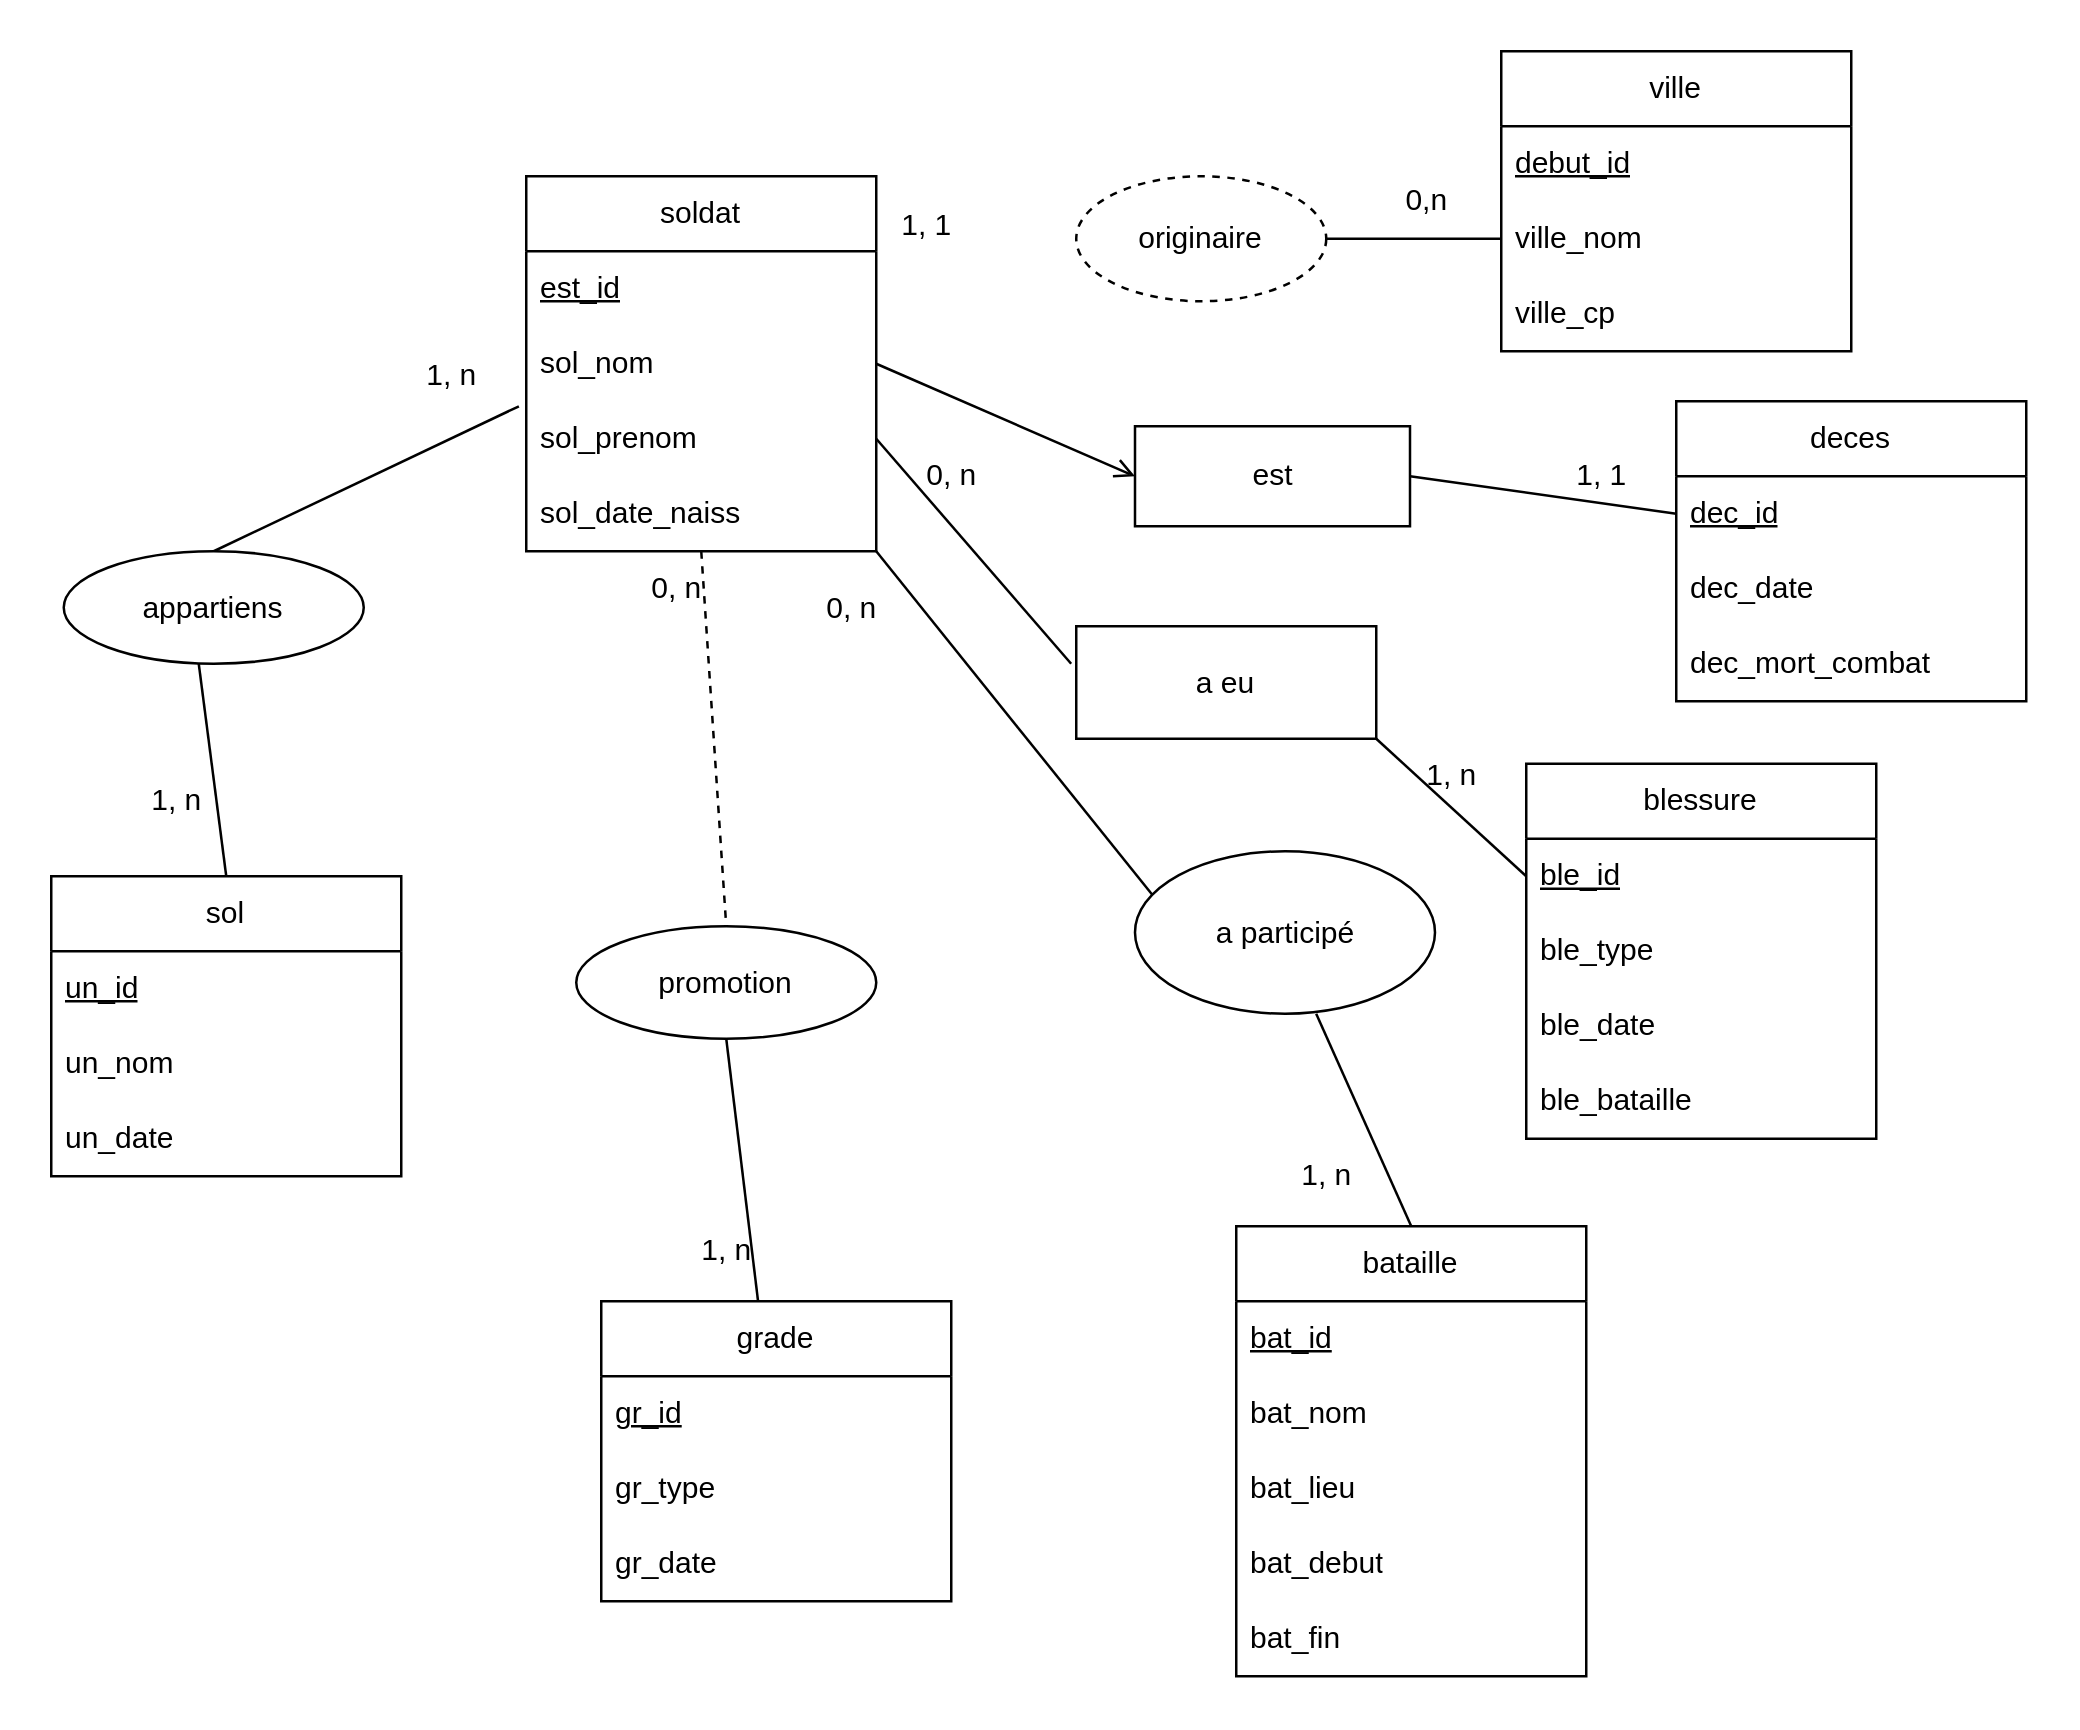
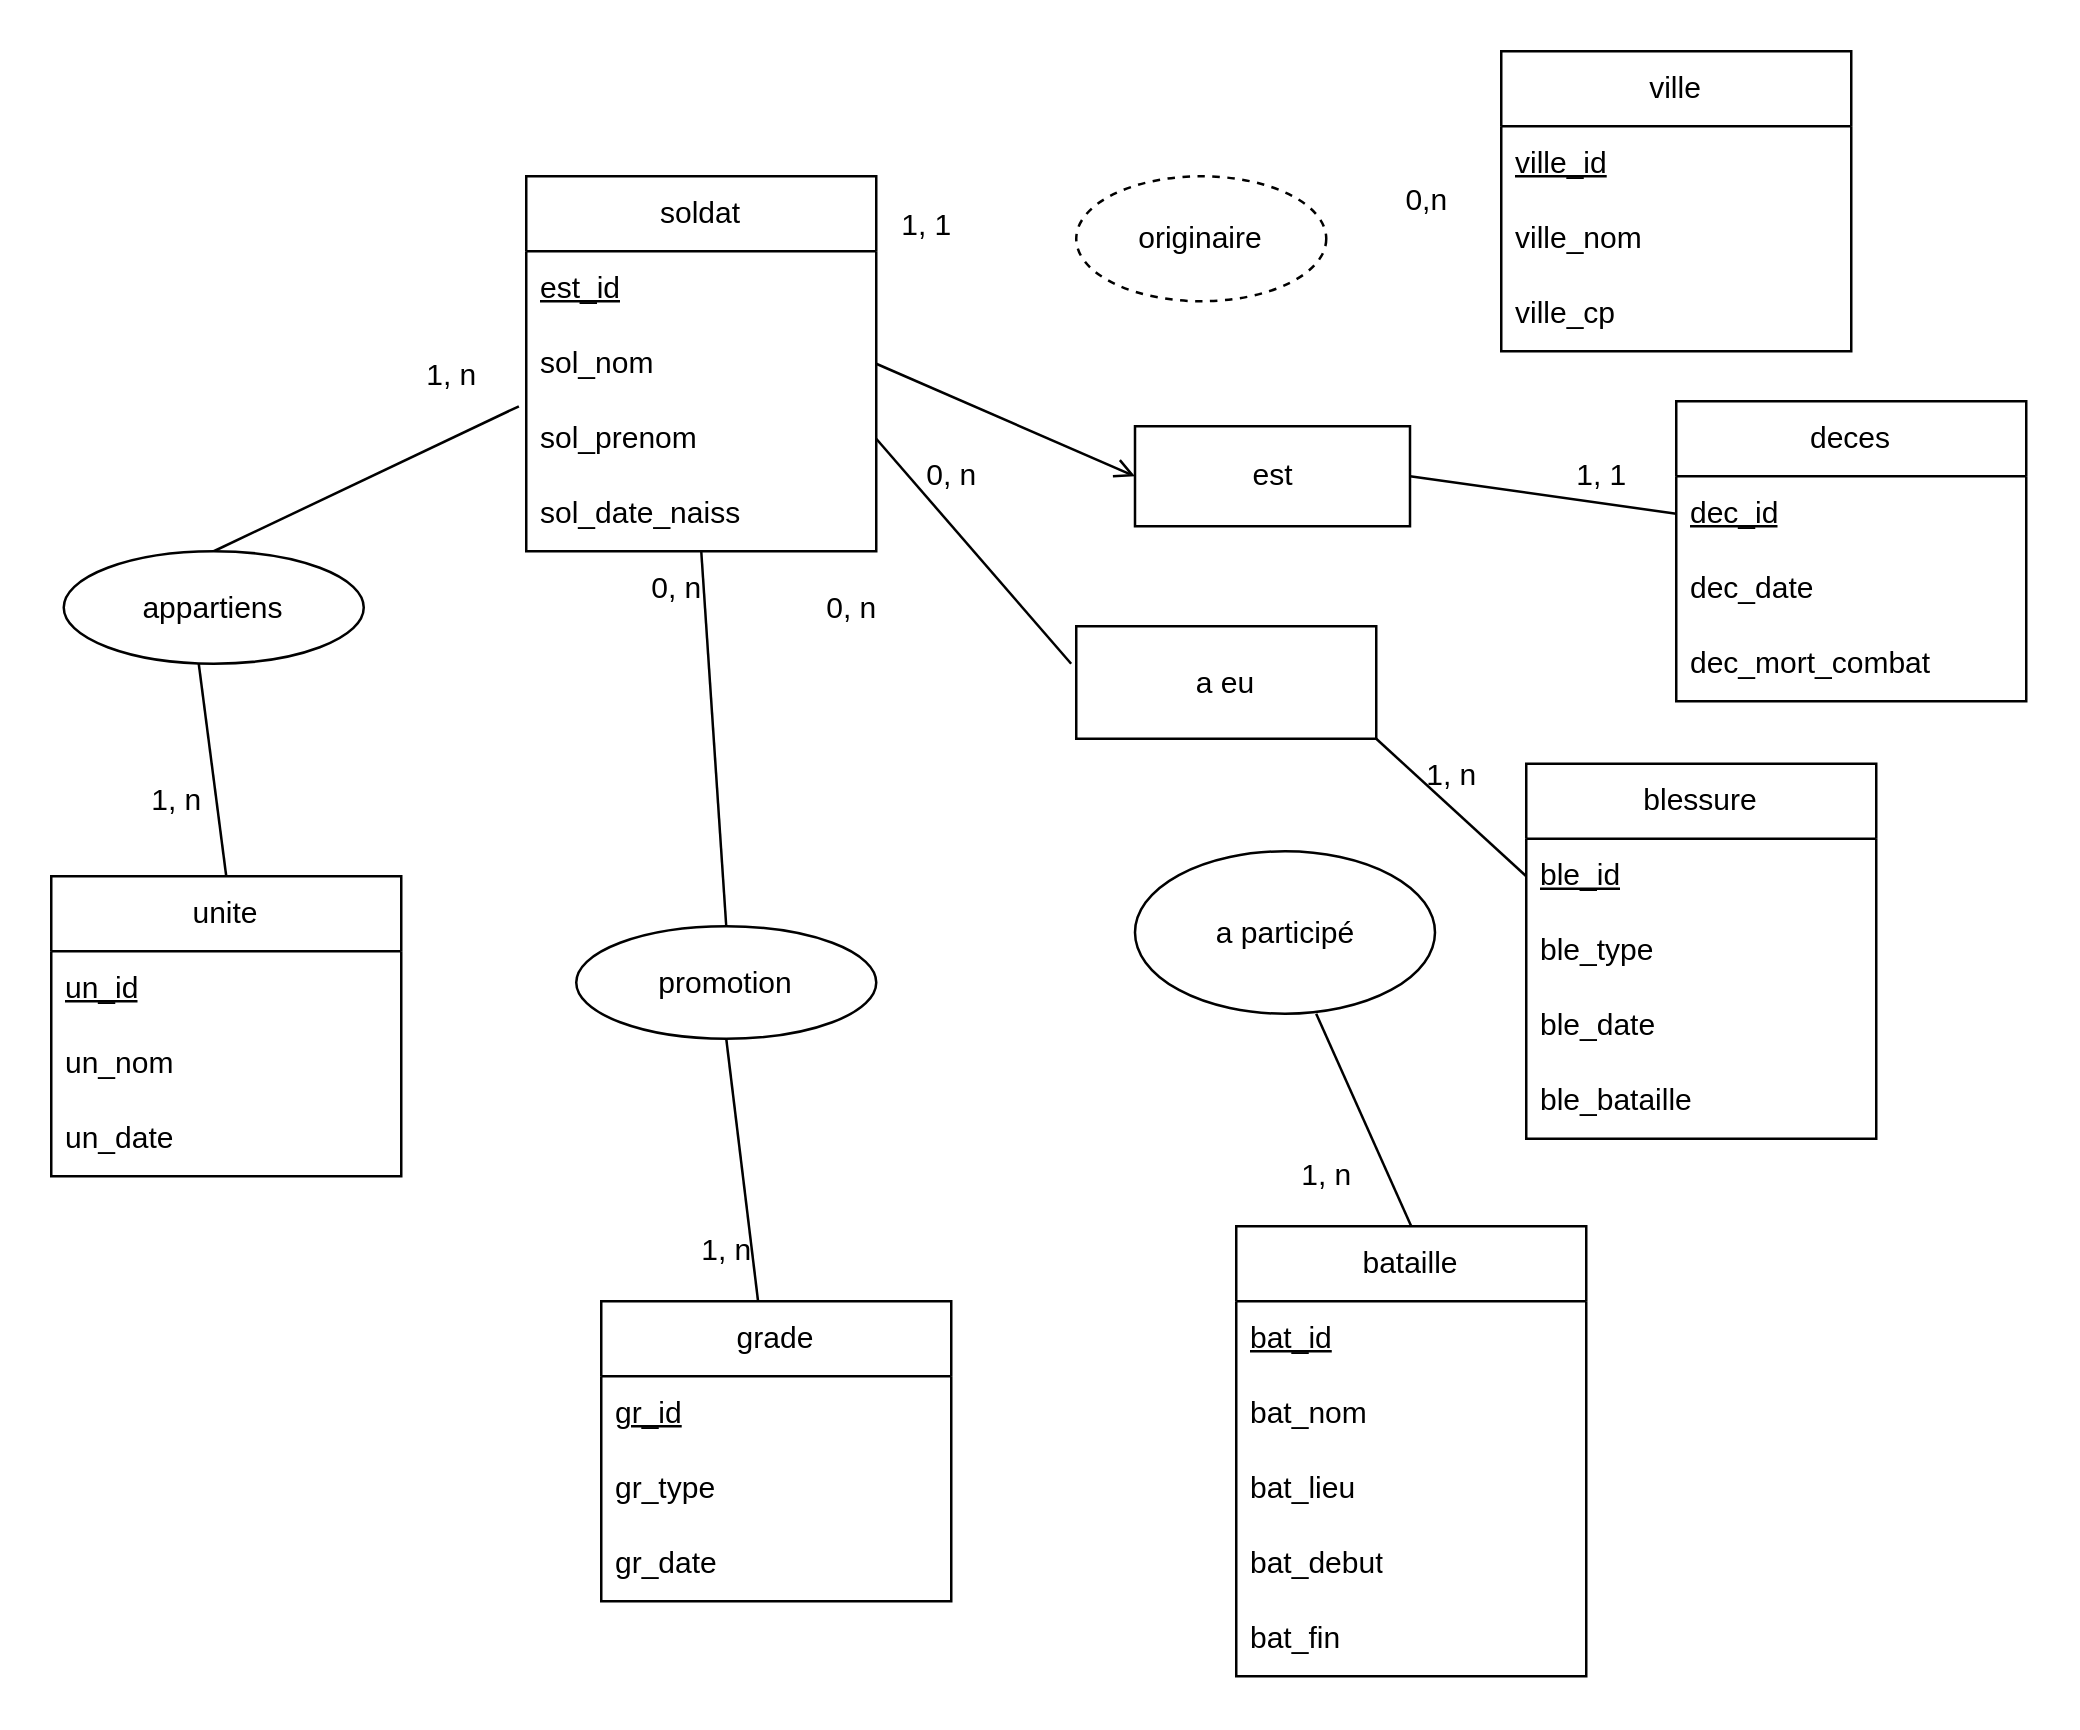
node "debut_id": label "debut_id" -> "ville_id"
edge "originaire" -- "ville_nom": removed
edge "soldat" -- "a participé": removed
edge "soldat" -- "promotion": style dashed -> solid
node "sol": label "sol" -> "unite"
